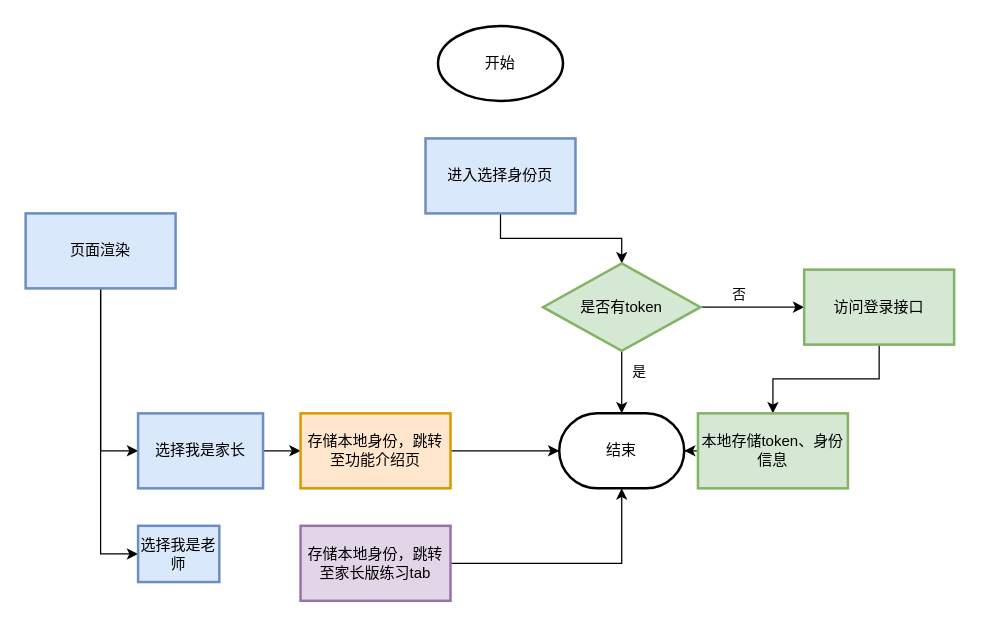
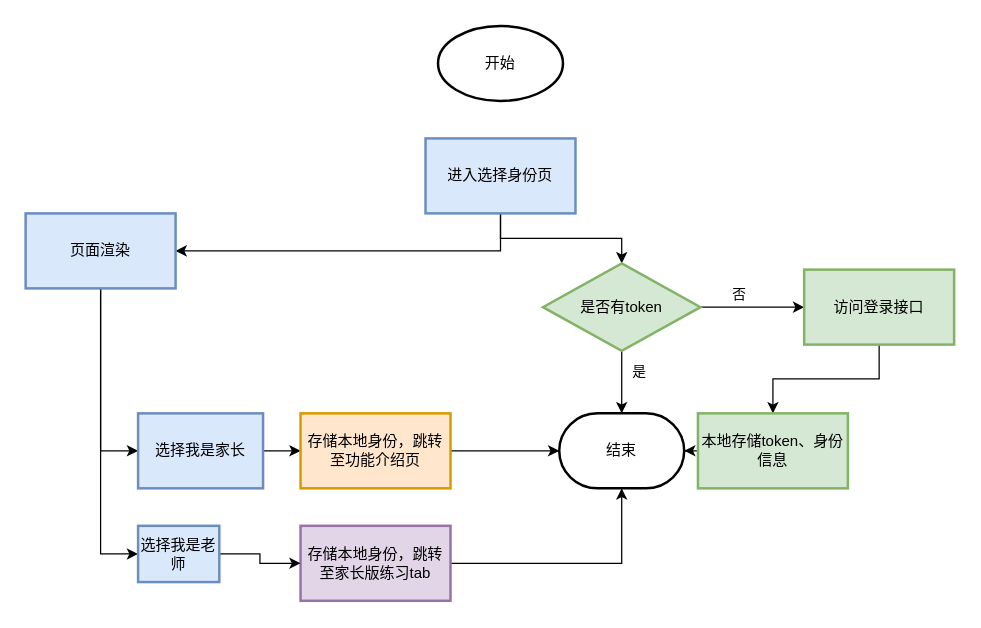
edge "进入选择身份页" -> "页面渲染": added
edge "选择我是老师" -> "存储本地身份，跳转至家长版练习tab": added
